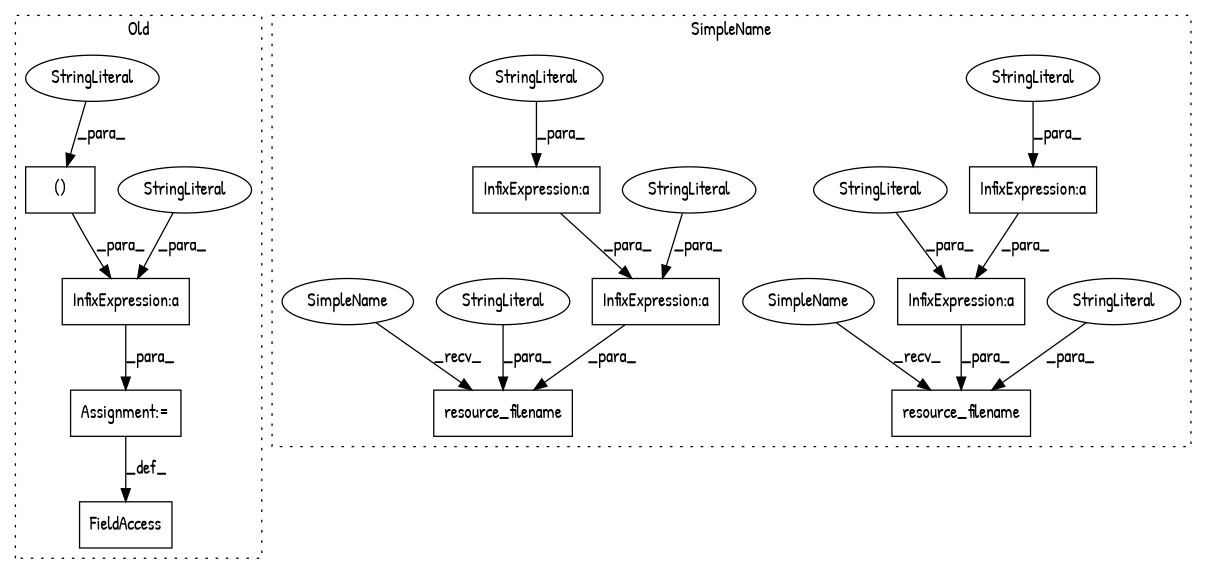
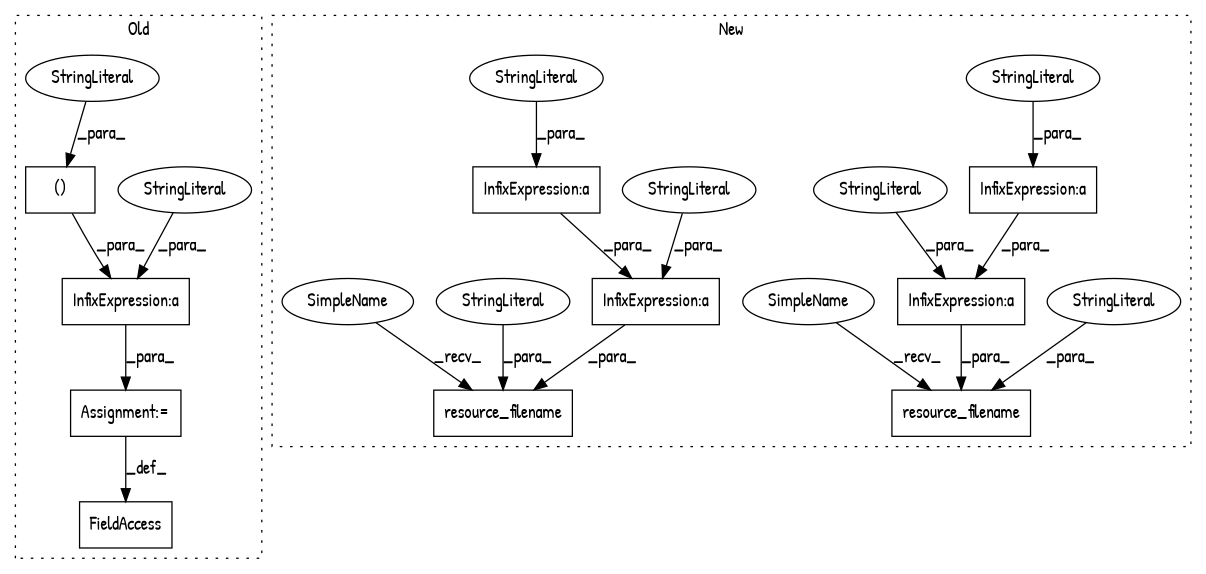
cluster "SimpleName": label "SimpleName" -> "New"
